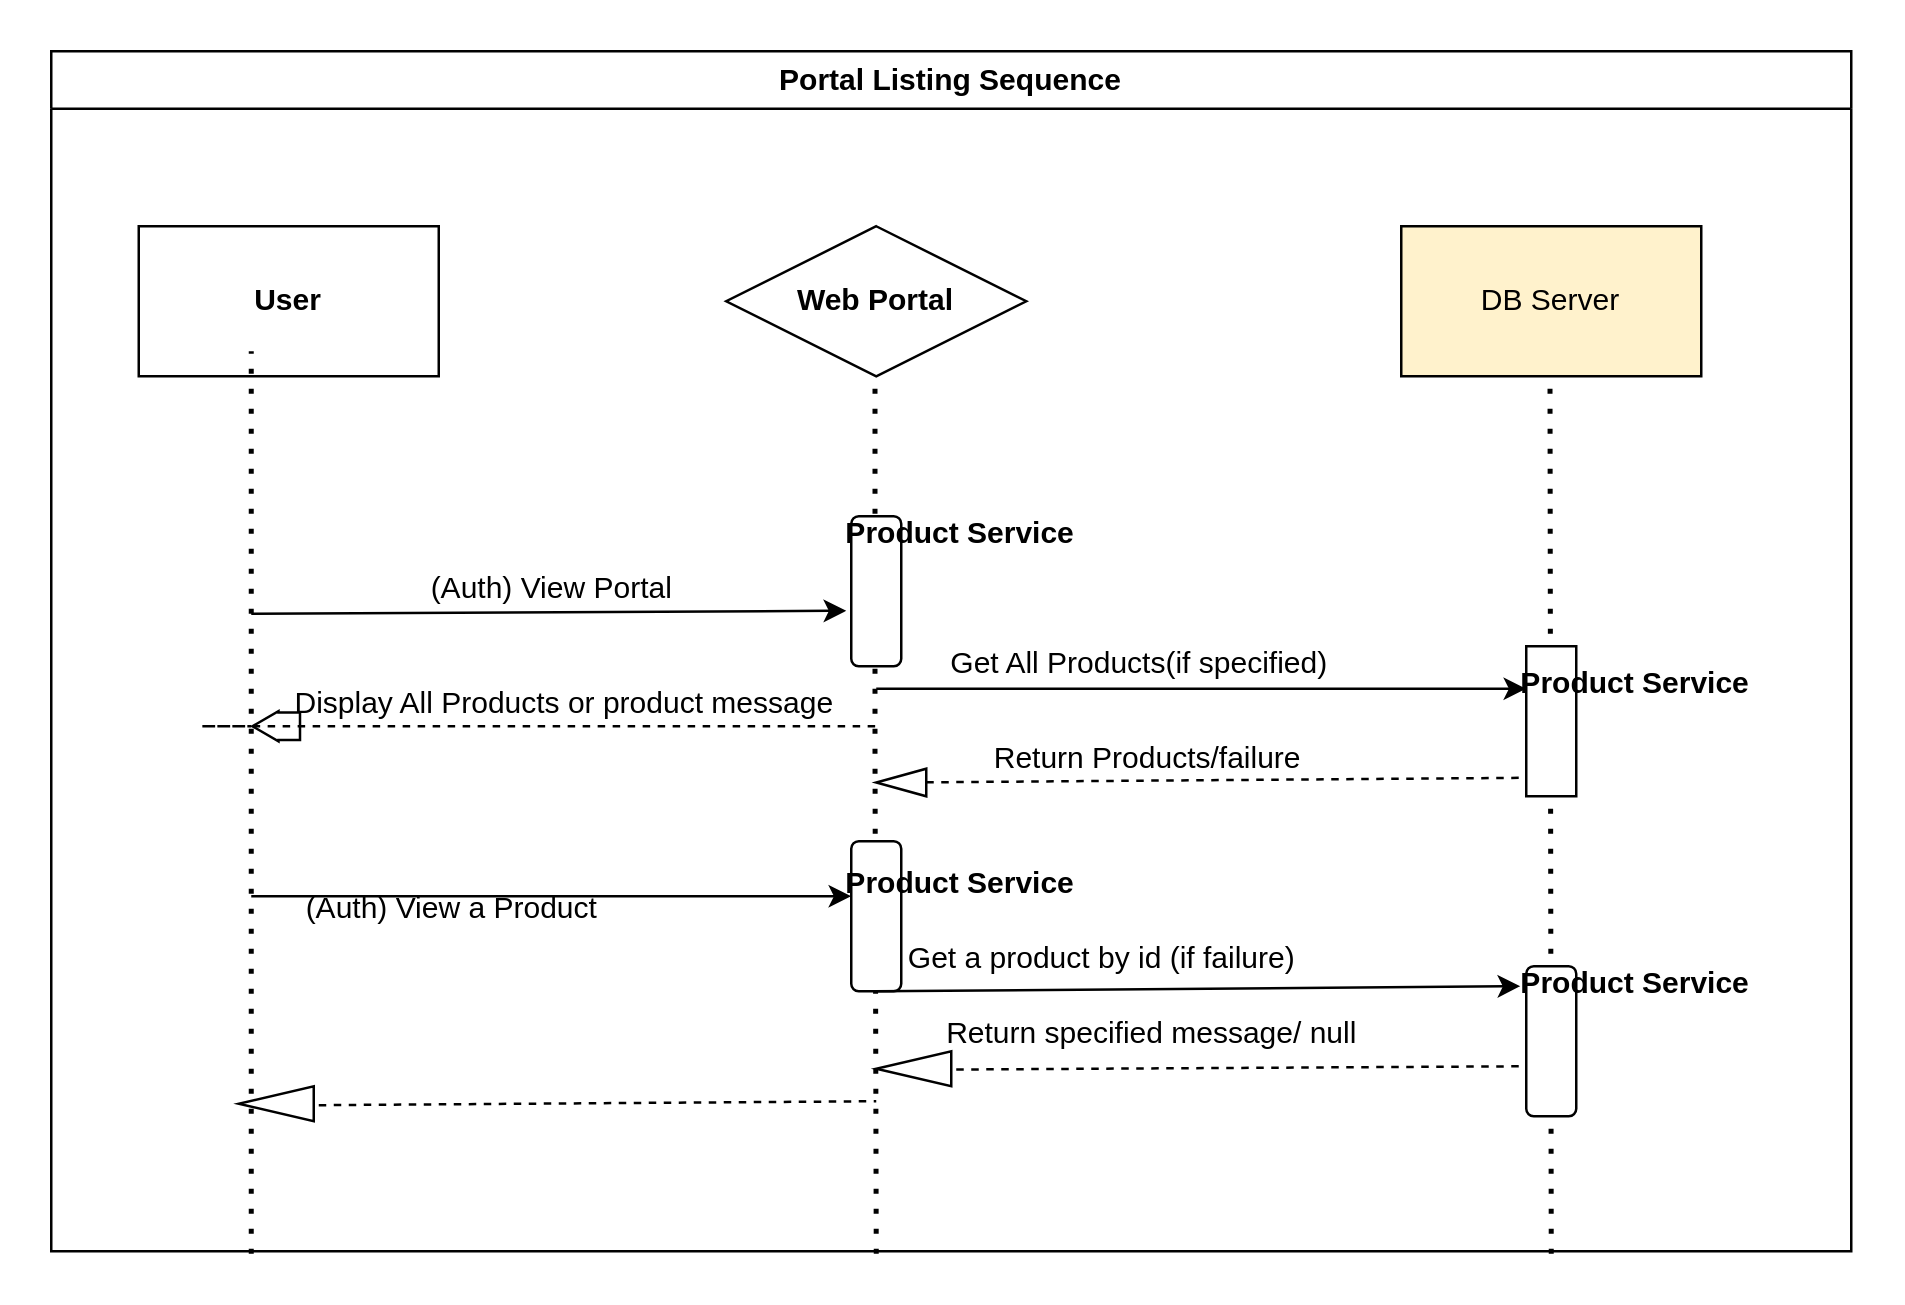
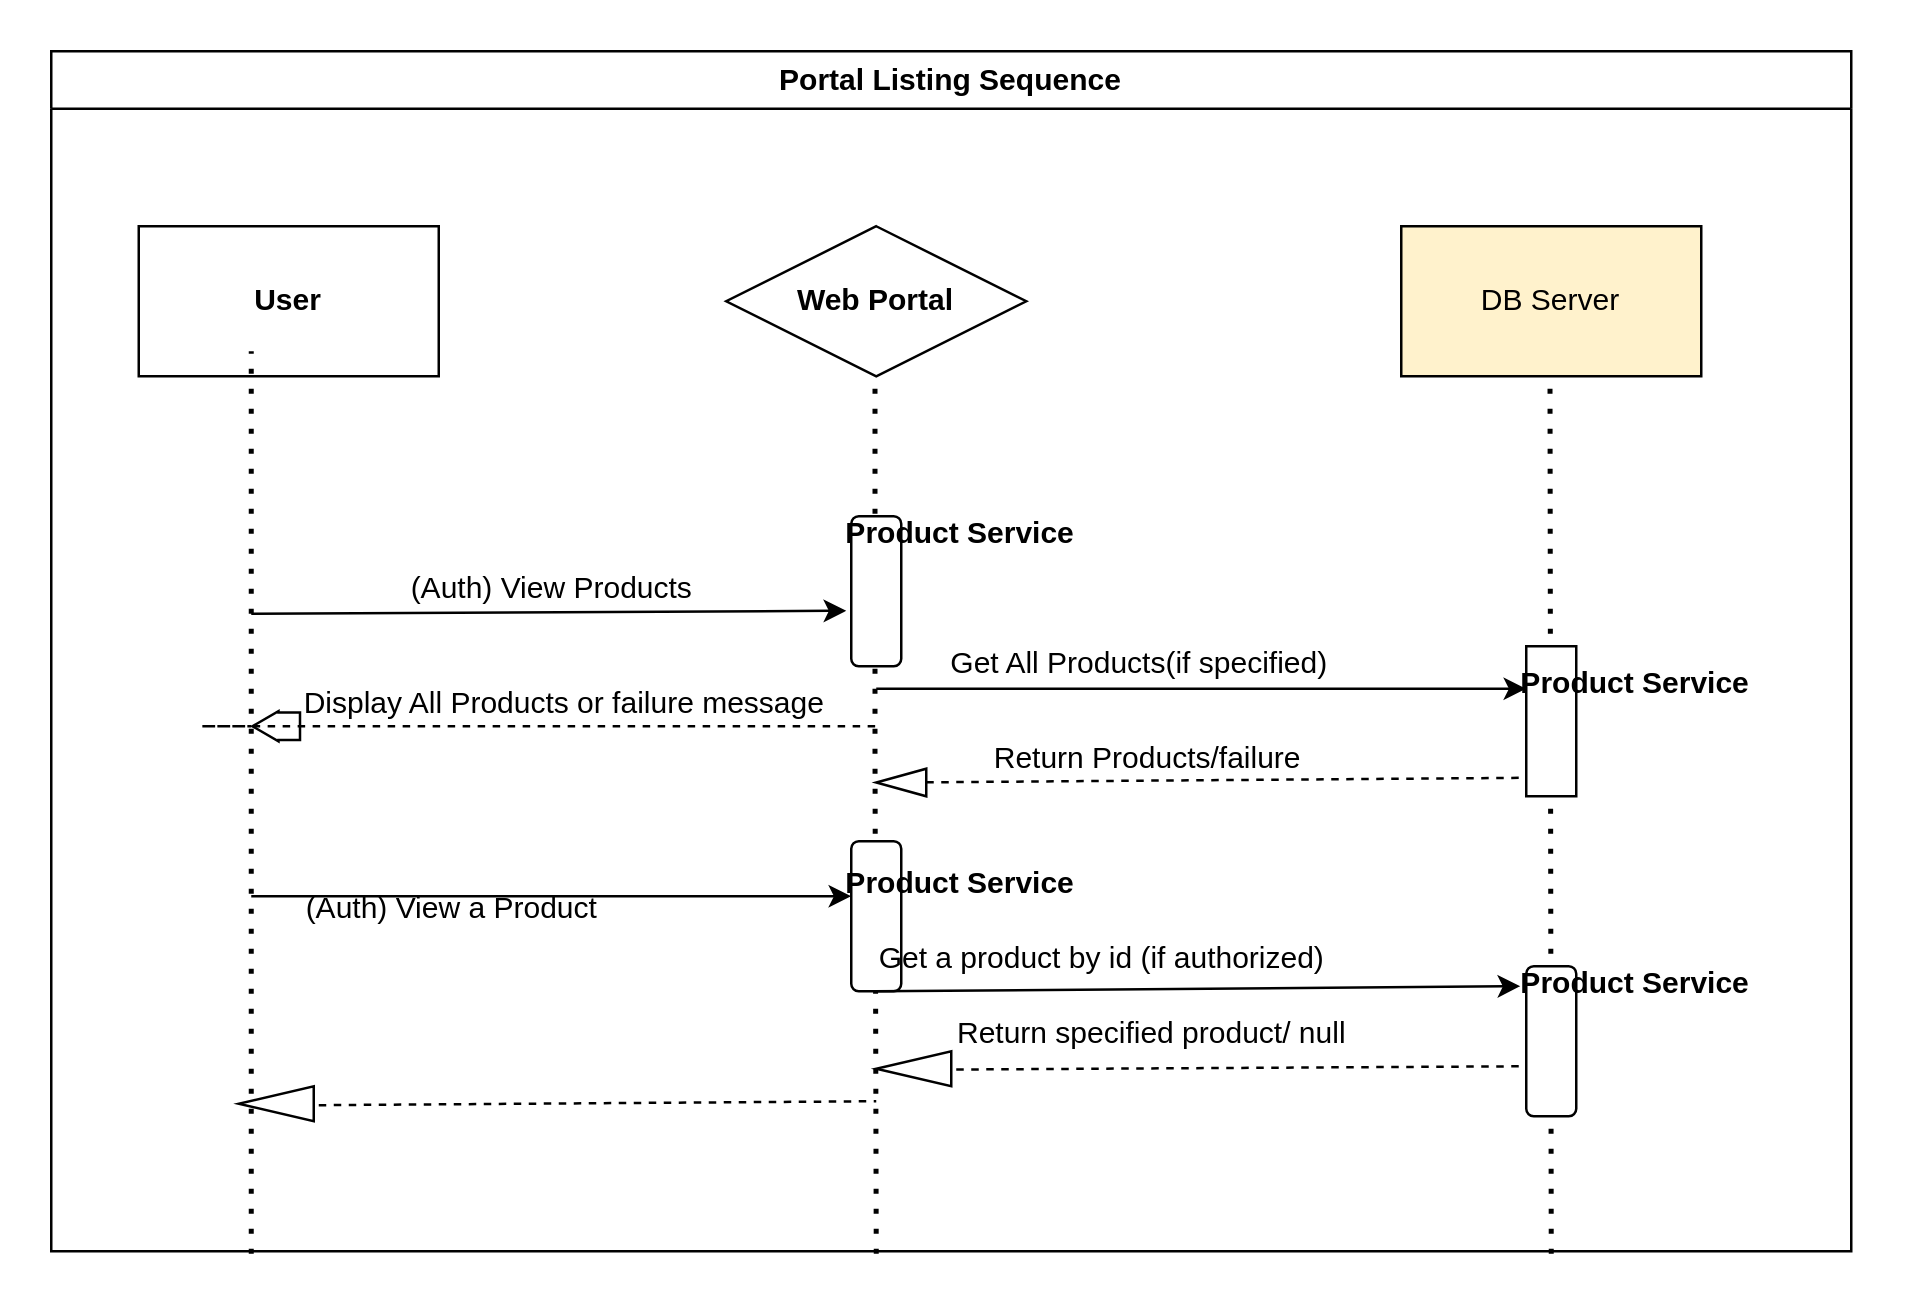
node "(Auth) View Portal": label "(Auth) View Portal" -> "(Auth) View Products"
node "Display All Products or product message": label "Display All Products or product message" -> "Display All Products or failure message"
node "Get a product by id (if failure)": label "Get a product by id (if failure)" -> "Get a product by id (if authorized)"
node "Return specified message/ null": label "Return specified message/ null" -> "Return specified product/ null"
